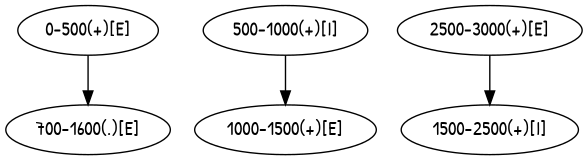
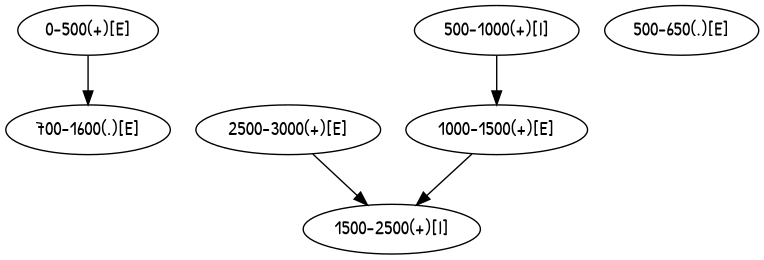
node "500-650(.)[E]": added
edge "1000-1500(+)[E]" -> "1500-2500(+)[I]": added
